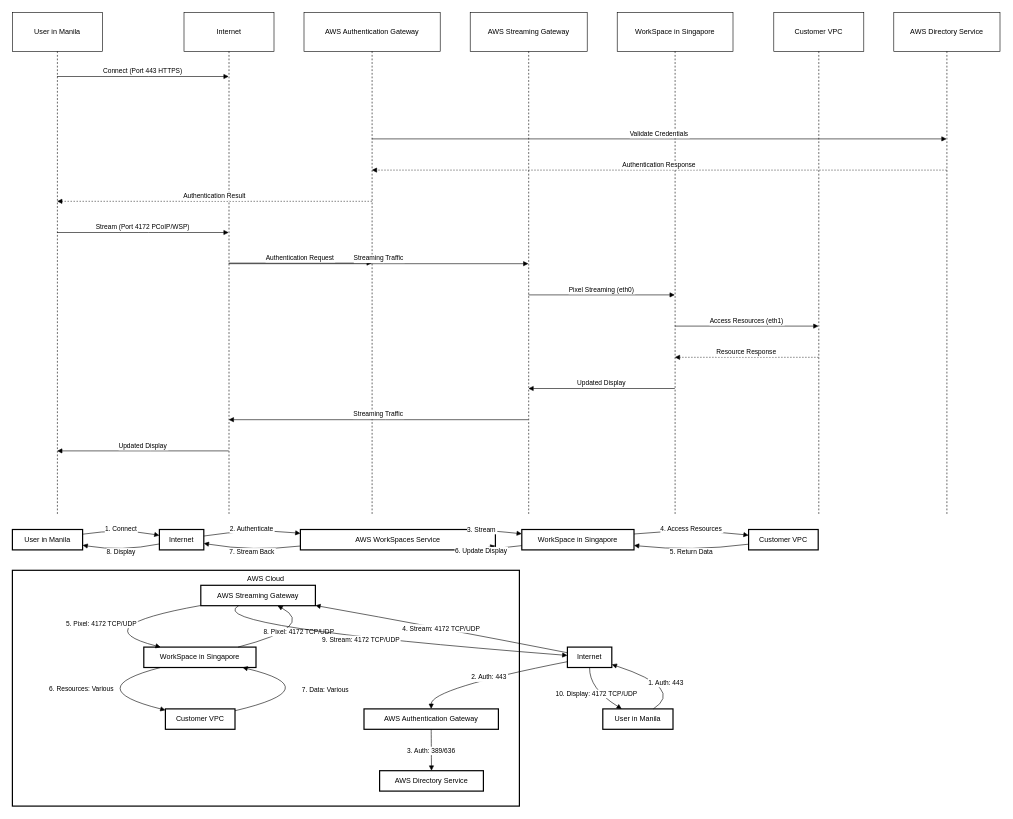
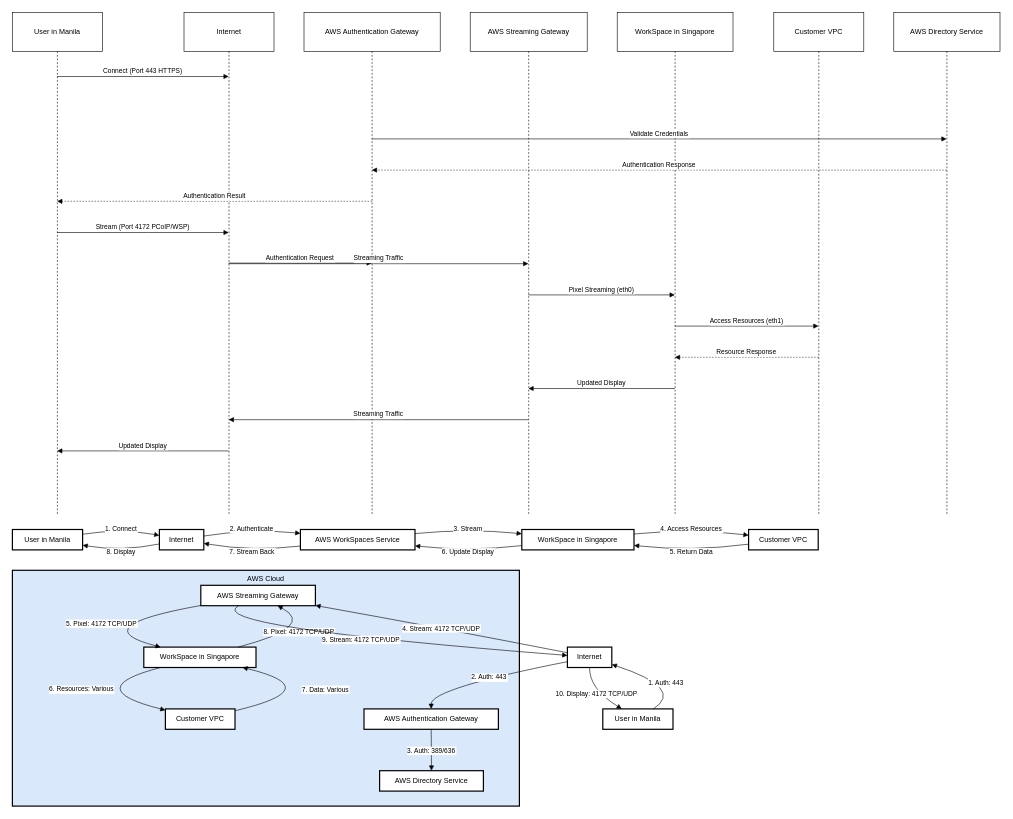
node "AWS WorkSpaces Service": size 195x20 -> 115x20
node "AWS Cloud": fillcolor #ffffff -> #dae8fc
